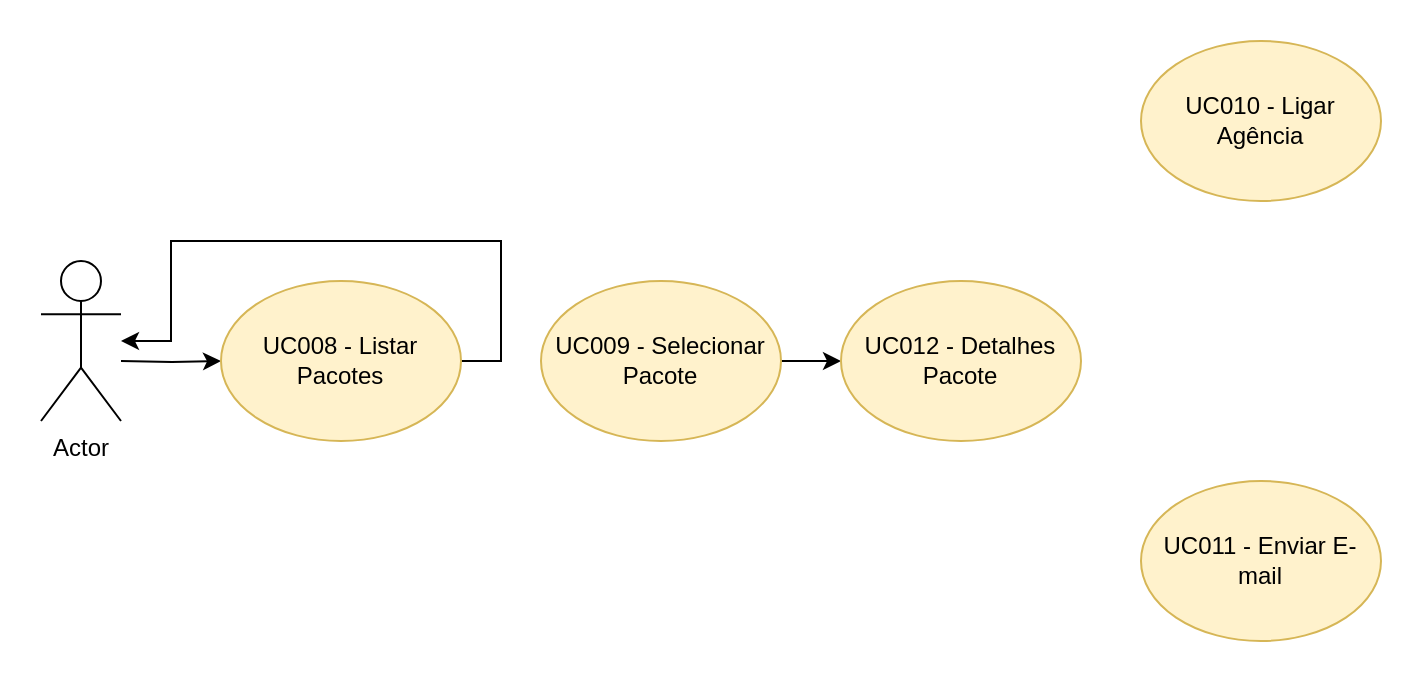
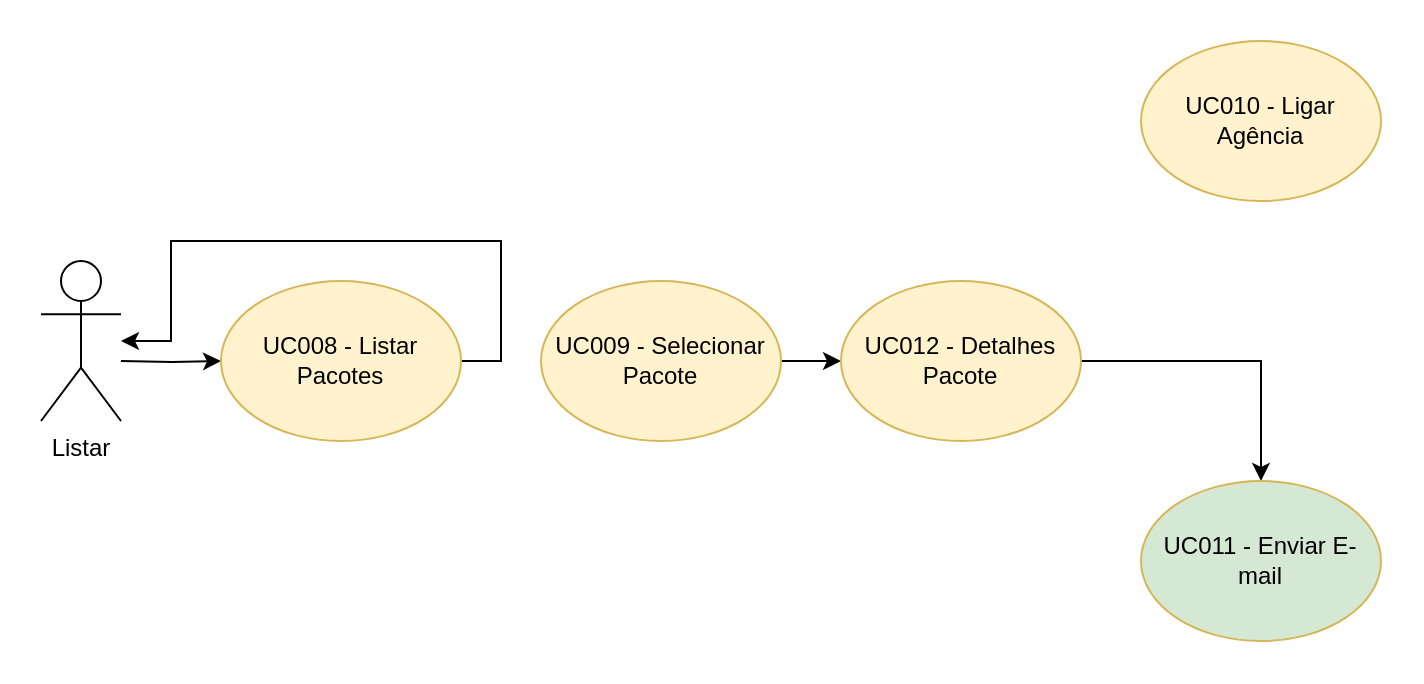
edge "UC012 - Detalhes Pacote" -> "UC011 - Enviar E-mail": added
node "Actor": label "Actor" -> "Listar"
node "UC011 - Enviar E-mail": fillcolor #fff2cc -> #d5e8d4
